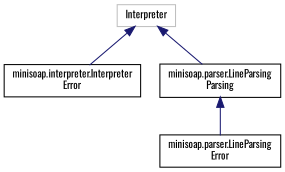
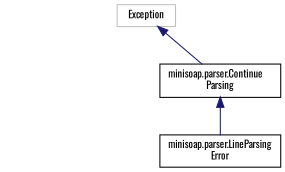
node "Interpreter": label "Interpreter" -> "Exception"
node "minisoap.interpreter.Interpreter Error": removed
node "minisoap.parser.LineParsing Parsing": label "minisoap.parser.LineParsing Parsing" -> "minisoap.parser.Continue Parsing"
